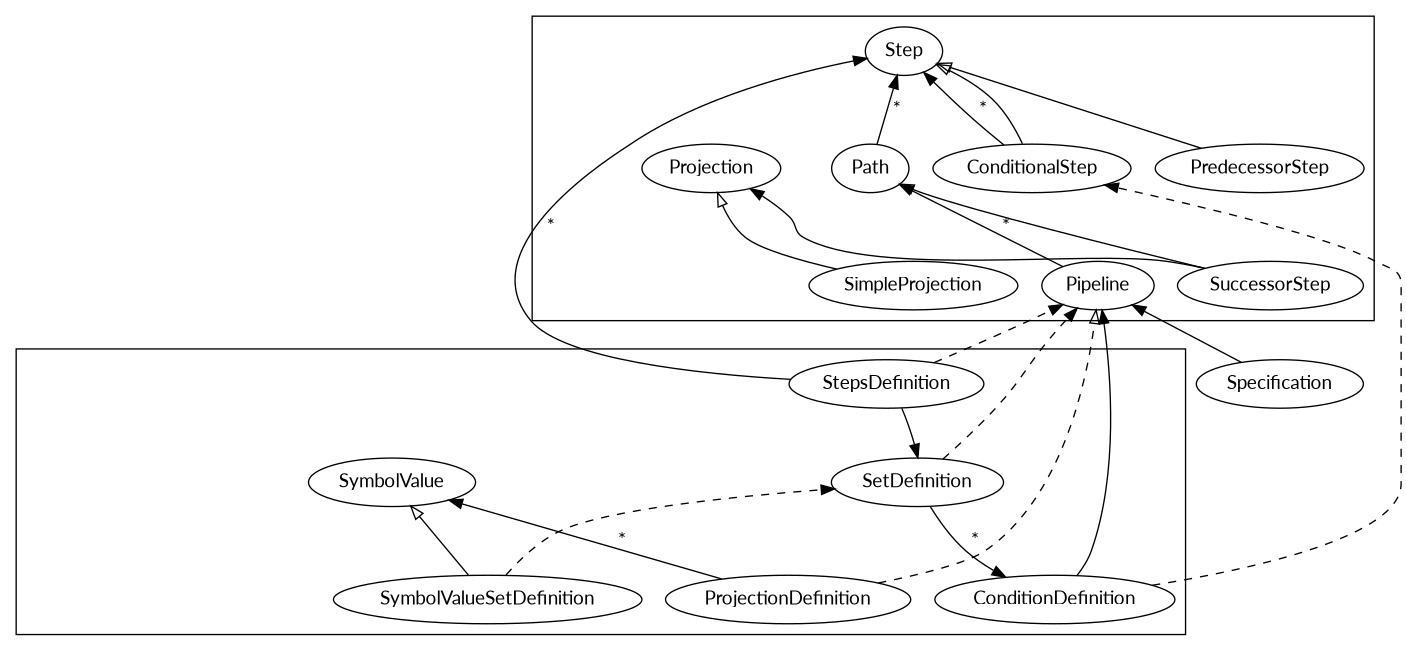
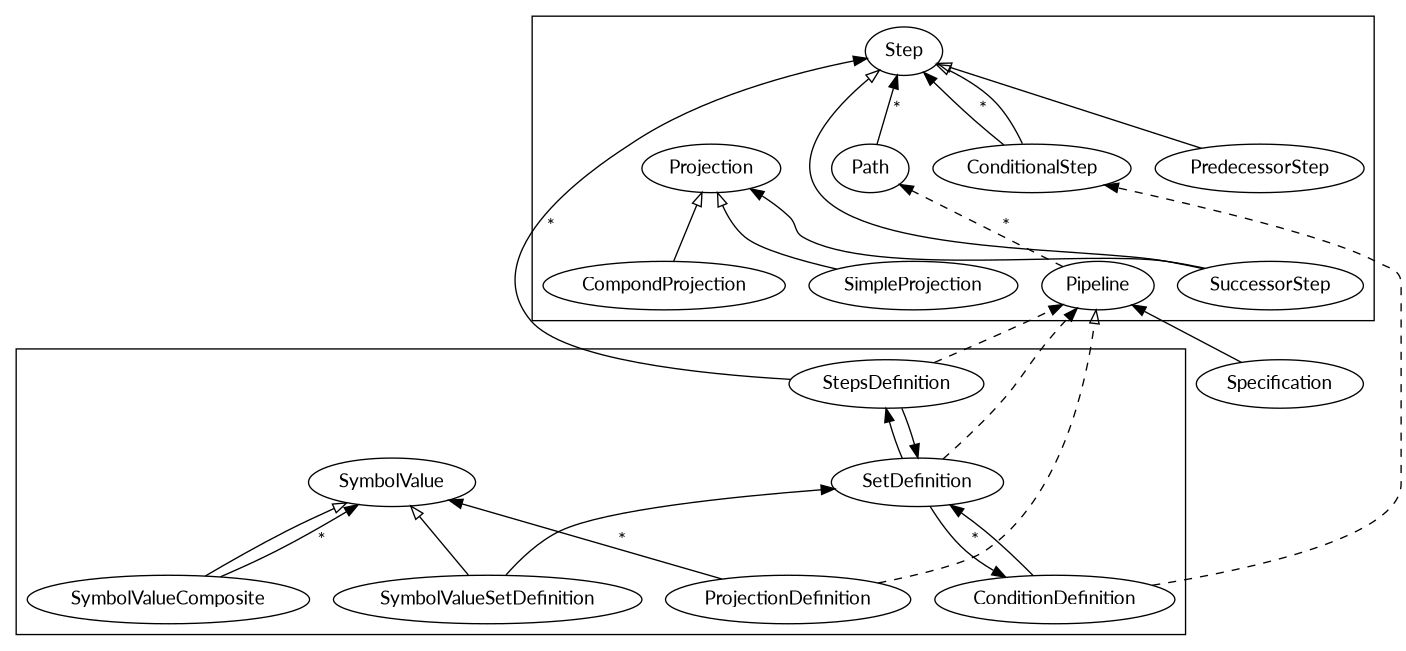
edge "Pipeline" -> "Path": style solid -> dashed
edge "SuccessorStep" -> "Path": now "SuccessorStep" -> "Step"
node "CompondProjection": added
edge "SetDefinition" -> "StepsDefinition": added
edge "ConditionDefinition" -> "Pipeline": now "ConditionDefinition" -> "SetDefinition"
edge "SymbolValueSetDefinition" -> "SetDefinition": style dashed -> solid
node "SymbolValueComposite": added
